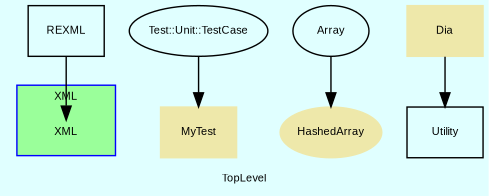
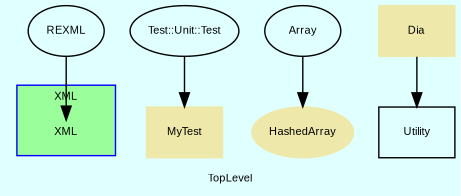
node "REXML": shape box -> ellipse
node "Test::Unit::TestCase": label "Test::Unit::TestCase" -> "Test::Unit::Test"
